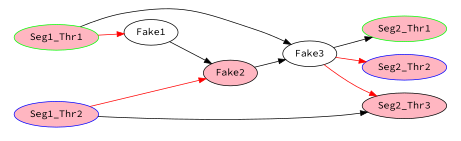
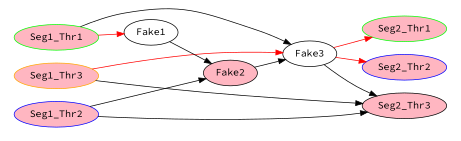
edge "Fake3" -> "Seg2_Thr1": color black -> red
node "Seg1_Thr3": added
edge "Fake3" -> "Seg2_Thr3": color red -> black
edge "Seg1_Thr2" -> "Fake2": color red -> black
